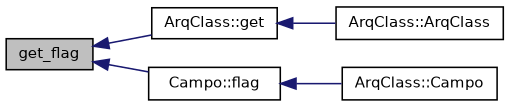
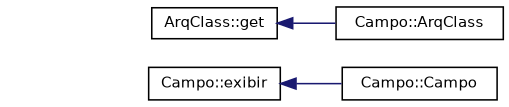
node "ArqClass::ArqClass": label "ArqClass::ArqClass" -> "Campo::ArqClass"
node "get_flag": removed
node "Campo::flag": label "Campo::flag" -> "Campo::exibir"
node "ArqClass::Campo": label "ArqClass::Campo" -> "Campo::Campo"
